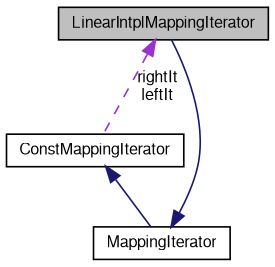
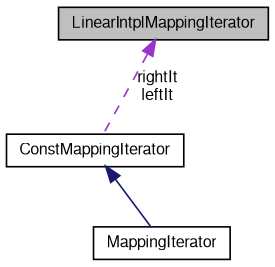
edge "LinearIntplMappingIterator" -> "MappingIterator": removed
